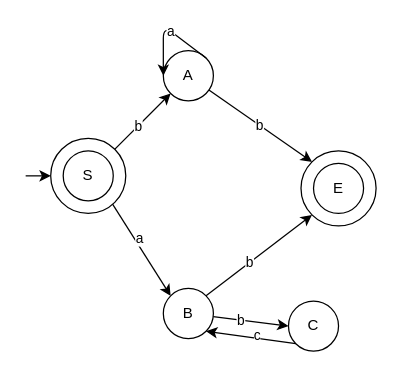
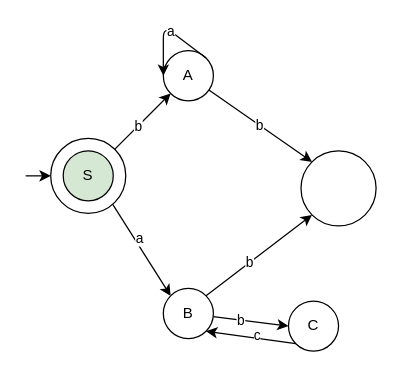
node "S": fillcolor #ffffff -> #d5e8d4
node "E": removed
